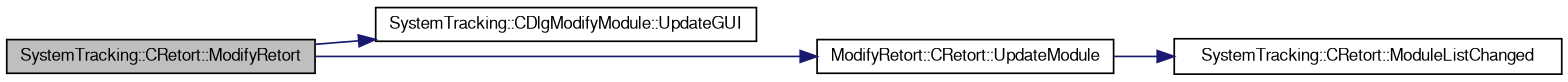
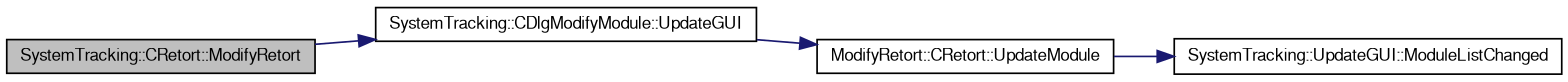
edge "SystemTracking::CRetort::ModifyRetort" -> "ModifyRetort::CRetort::UpdateModule": now "SystemTracking::CDlgModifyModule::UpdateGUI" -> "ModifyRetort::CRetort::UpdateModule"
node "SystemTracking::CRetort::ModuleListChanged": label "SystemTracking::CRetort::ModuleListChanged" -> "SystemTracking::UpdateGUI::ModuleListChanged"
